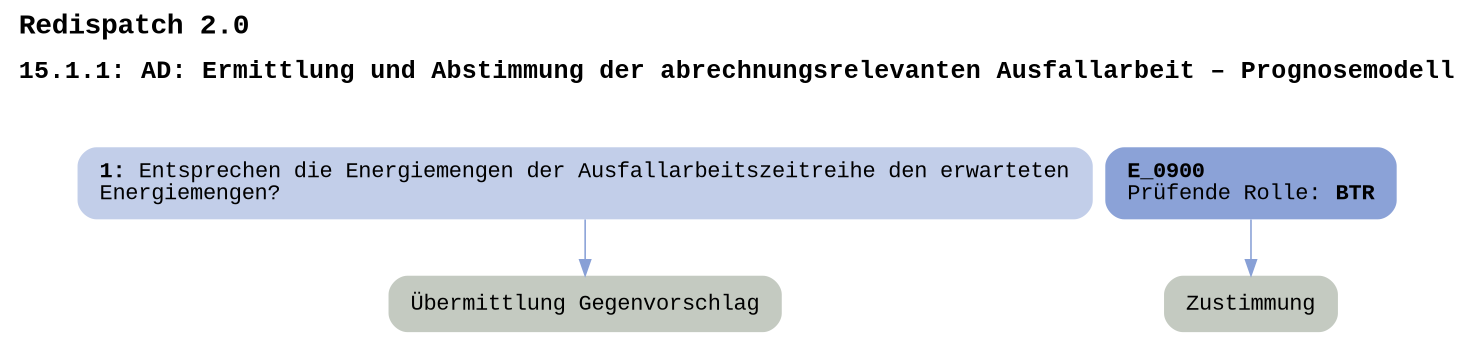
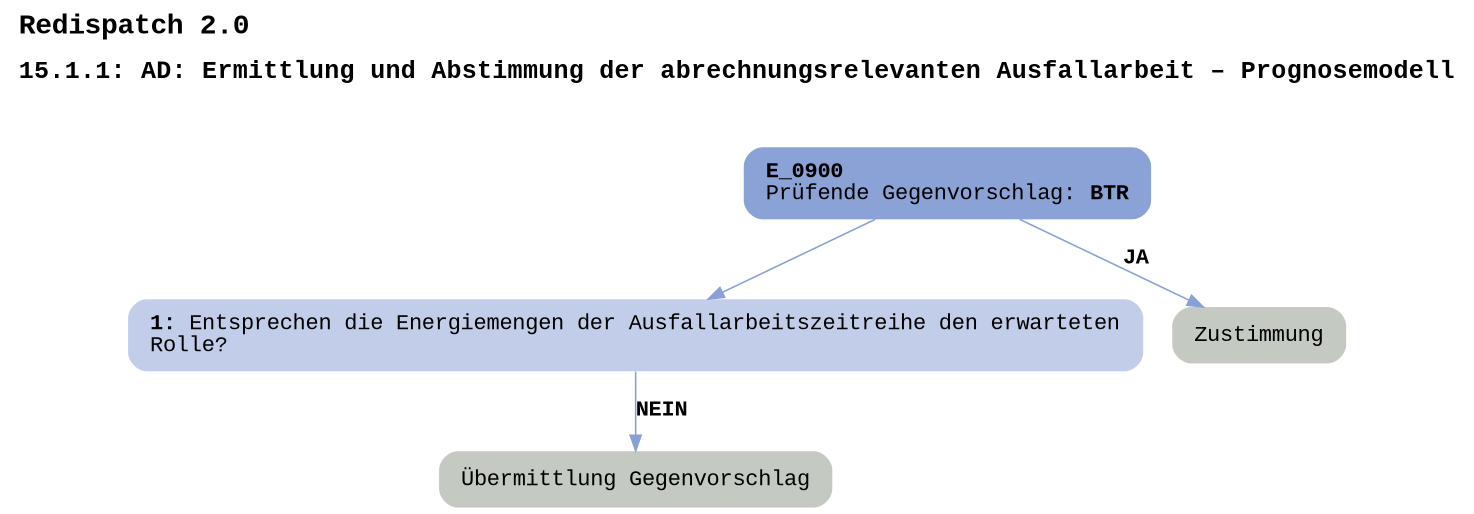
node "1:": text "Energiemengen?" -> "Rolle?"
node "E_0900": text "Prüfende Rolle:" -> "Prüfende Gegenvorschlag:"
edge "E_0900" -> "1:": added
